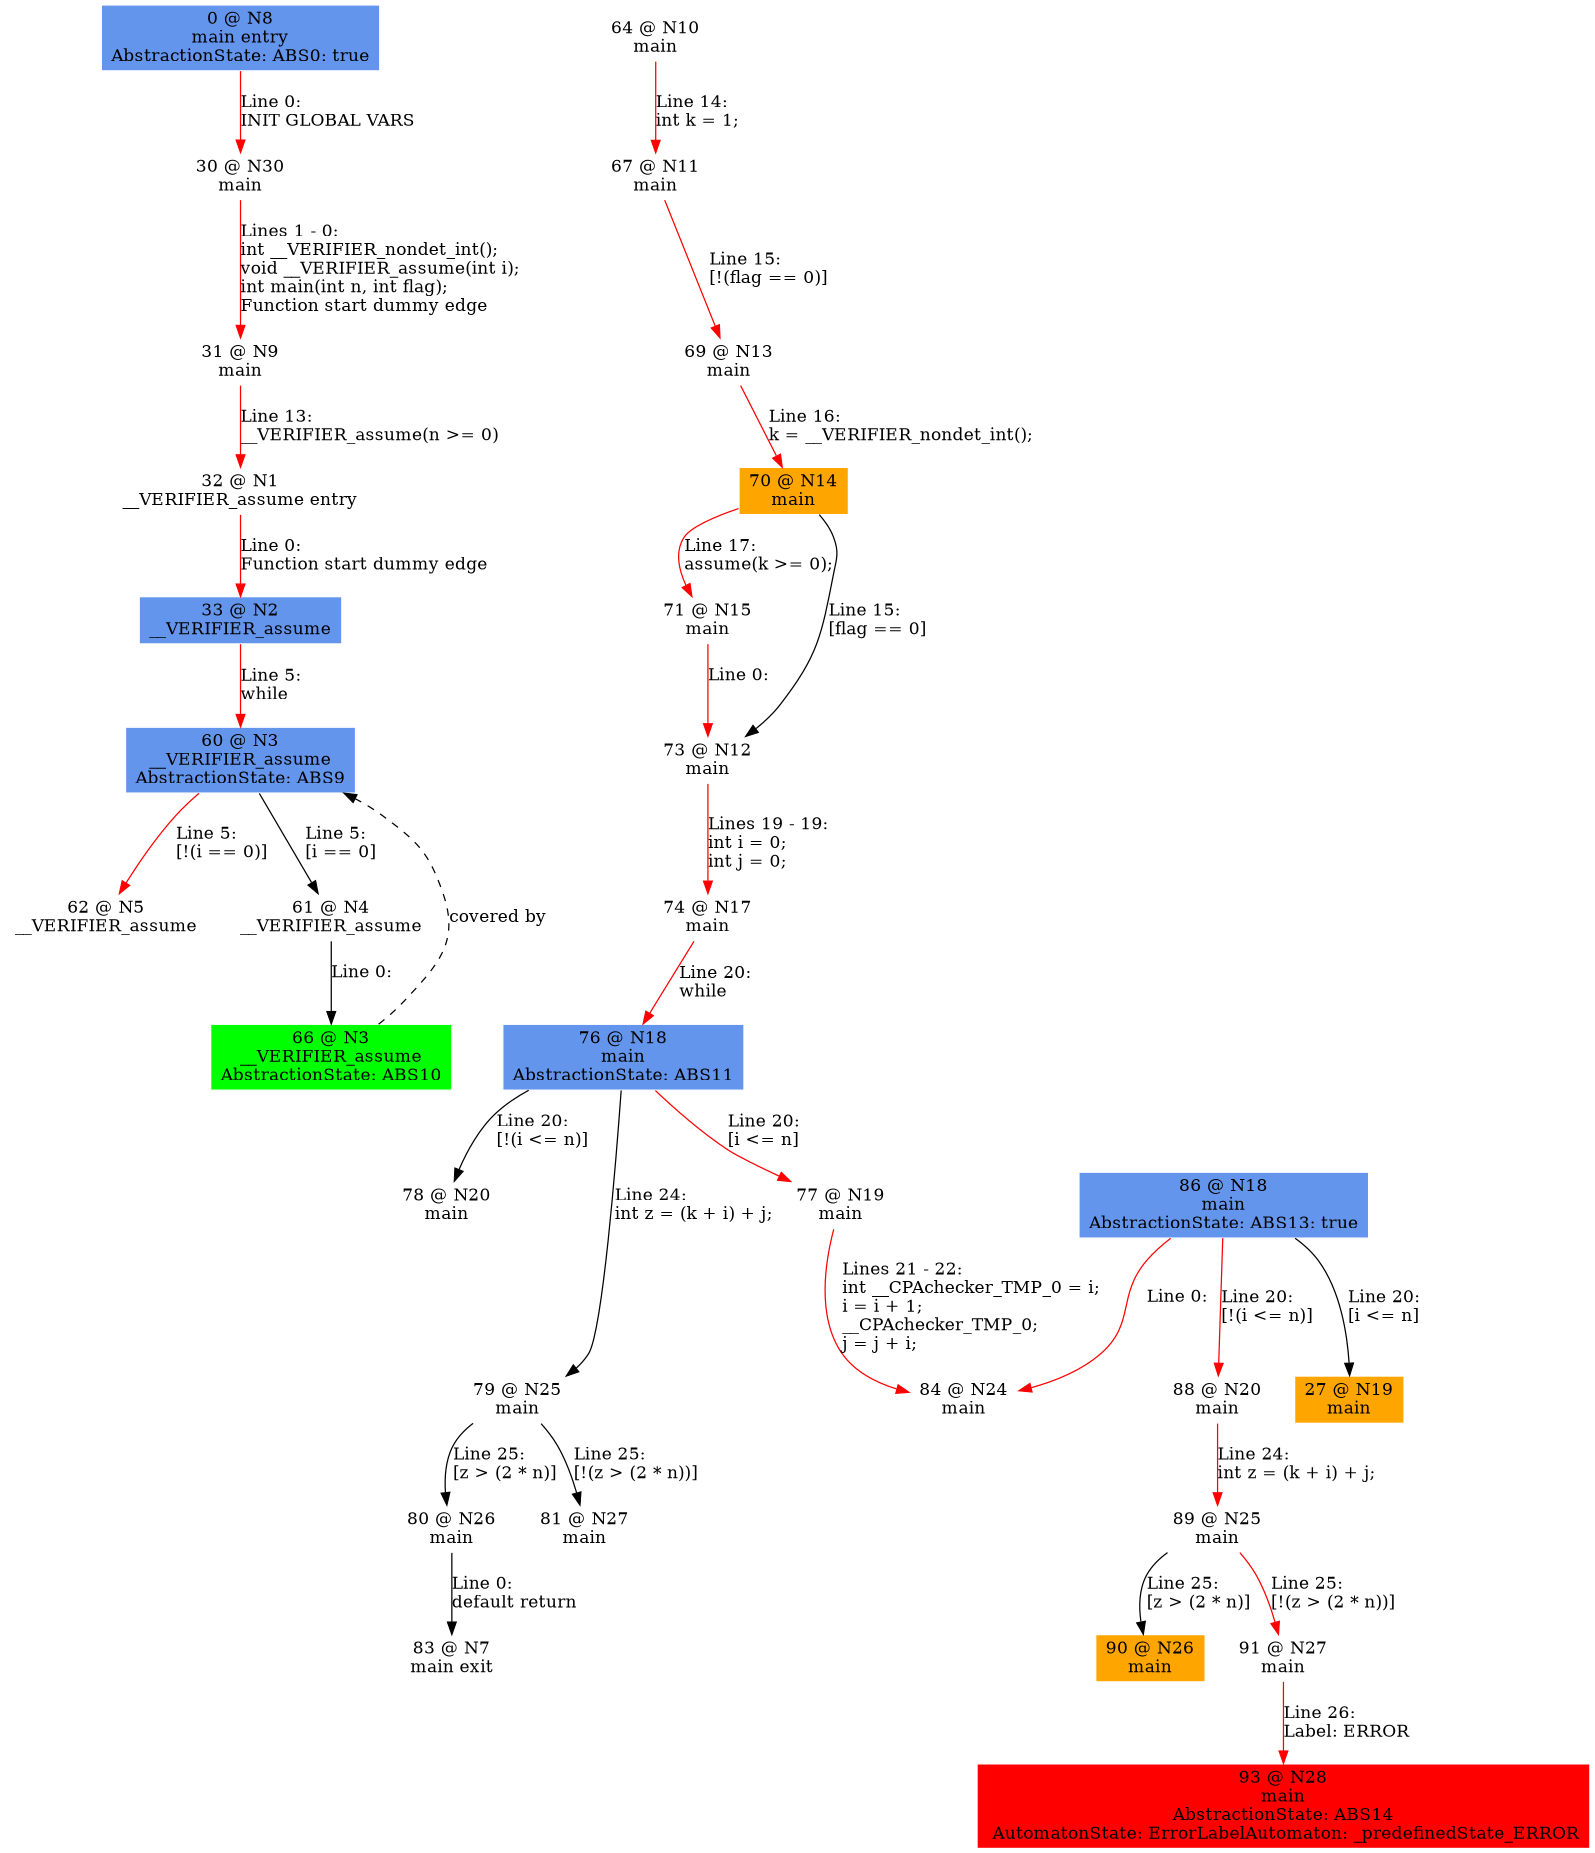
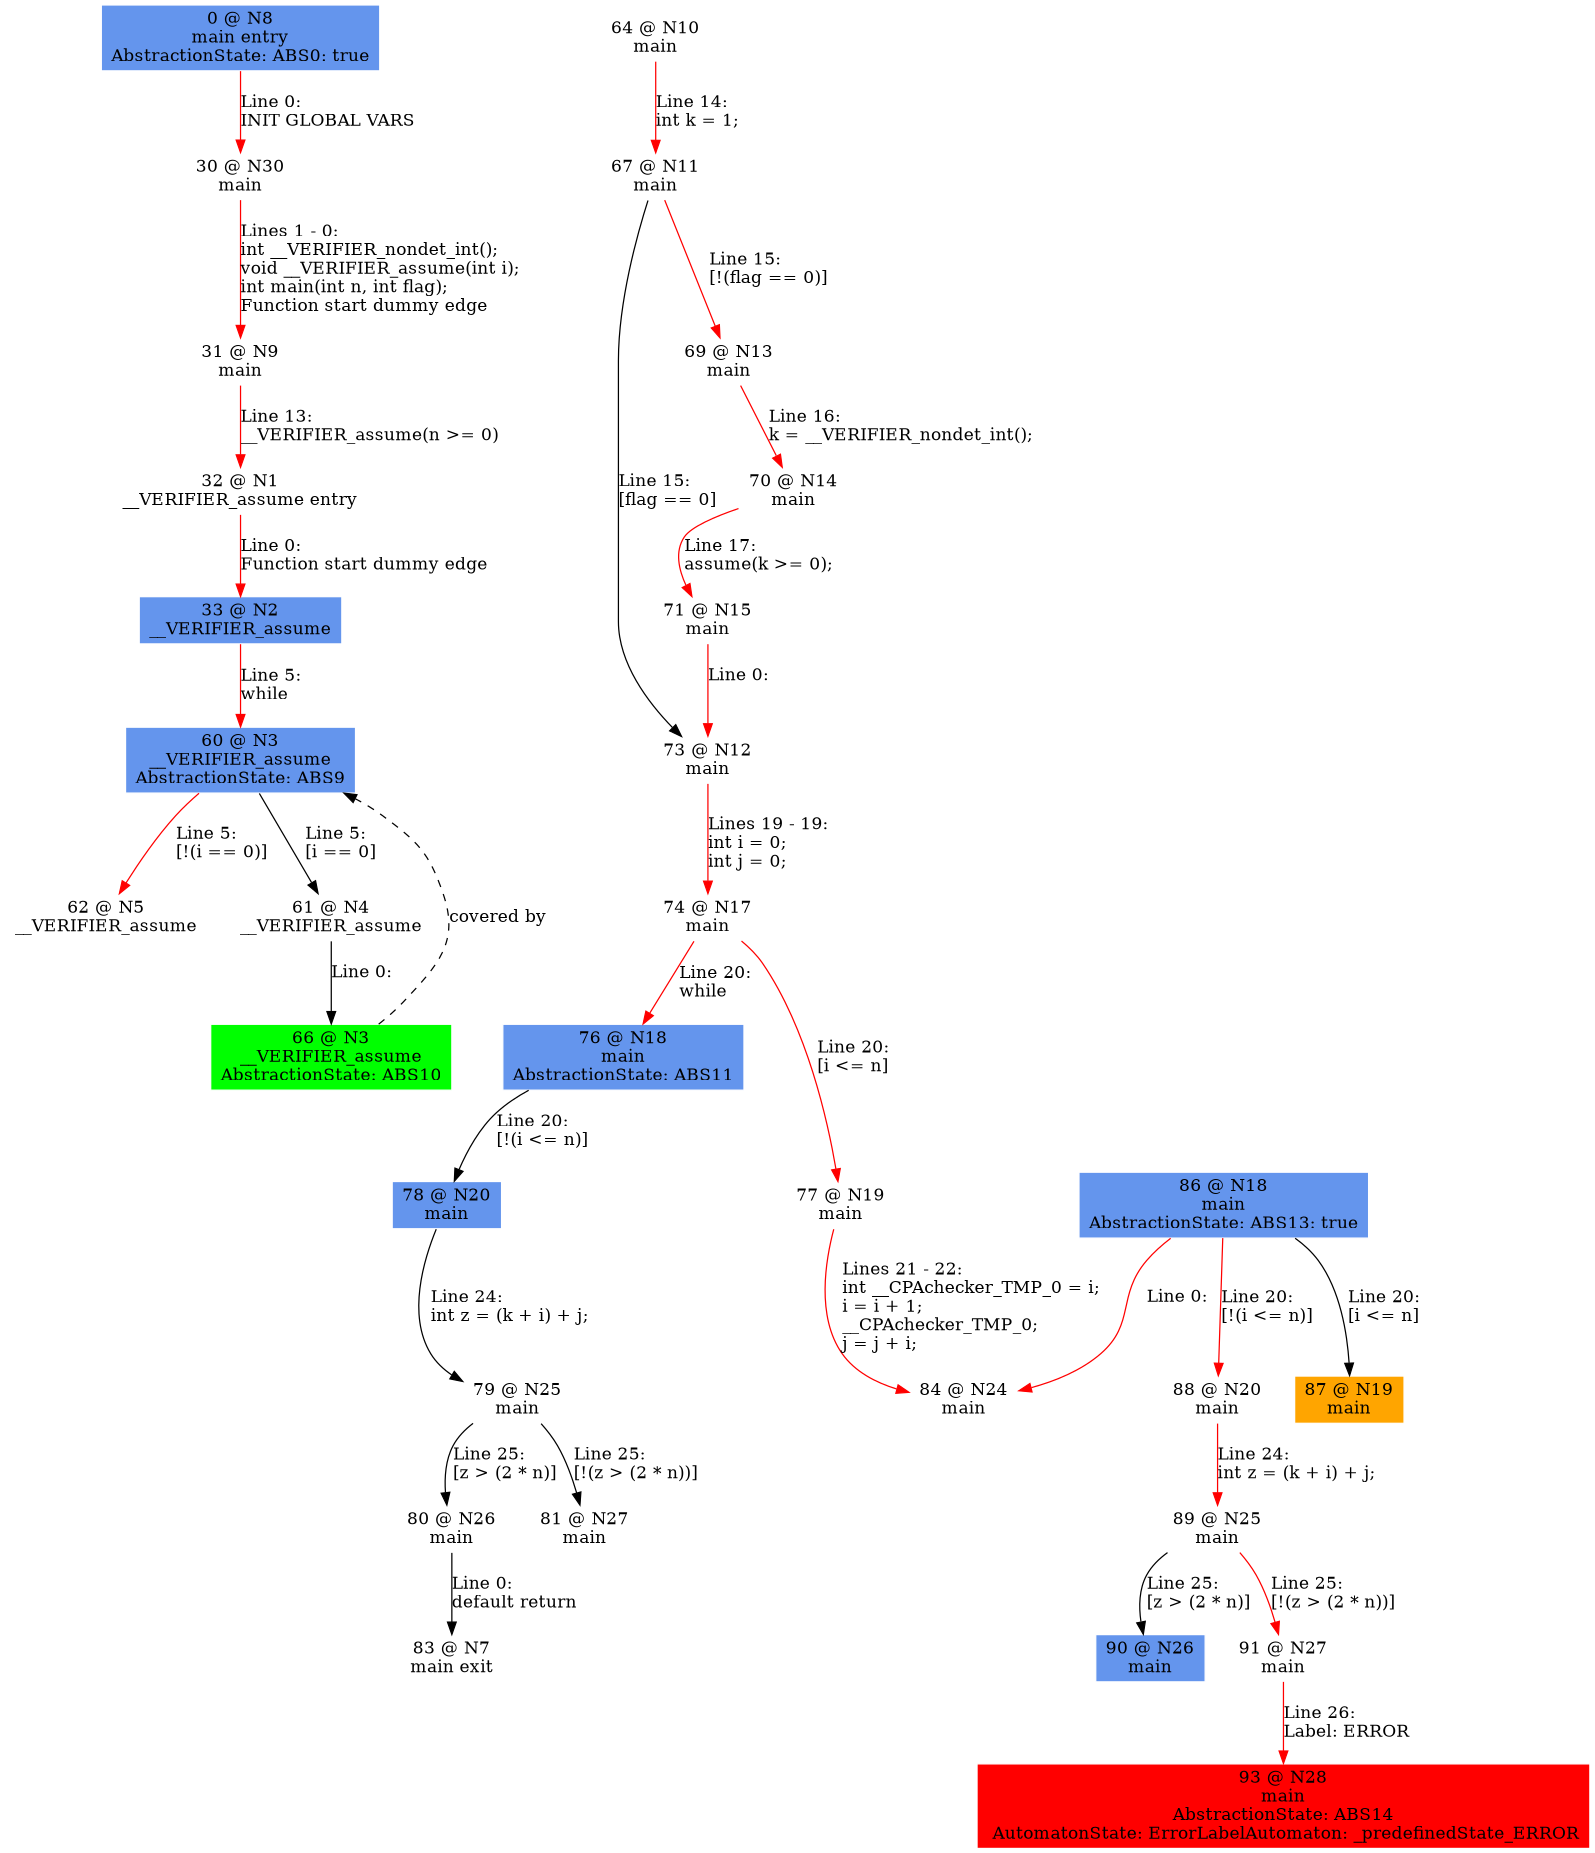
node "70 @ N14 main": fillcolor orange -> white
edge "70 @ N14 main" -> "73 @ N12 main": now "67 @ N11 main" -> "73 @ N12 main"
edge "76 @ N18 main AbstractionState: ABS11" -> "77 @ N19 main": now "74 @ N17 main" -> "77 @ N19 main"
node "78 @ N20 main": fillcolor white -> cornflowerblue
edge "76 @ N18 main AbstractionState: ABS11" -> "79 @ N25 main": now "78 @ N20 main" -> "79 @ N25 main"
node "27 @ N19 main": label "27 @ N19 main" -> "87 @ N19 main"
node "90 @ N26 main": fillcolor orange -> cornflowerblue
